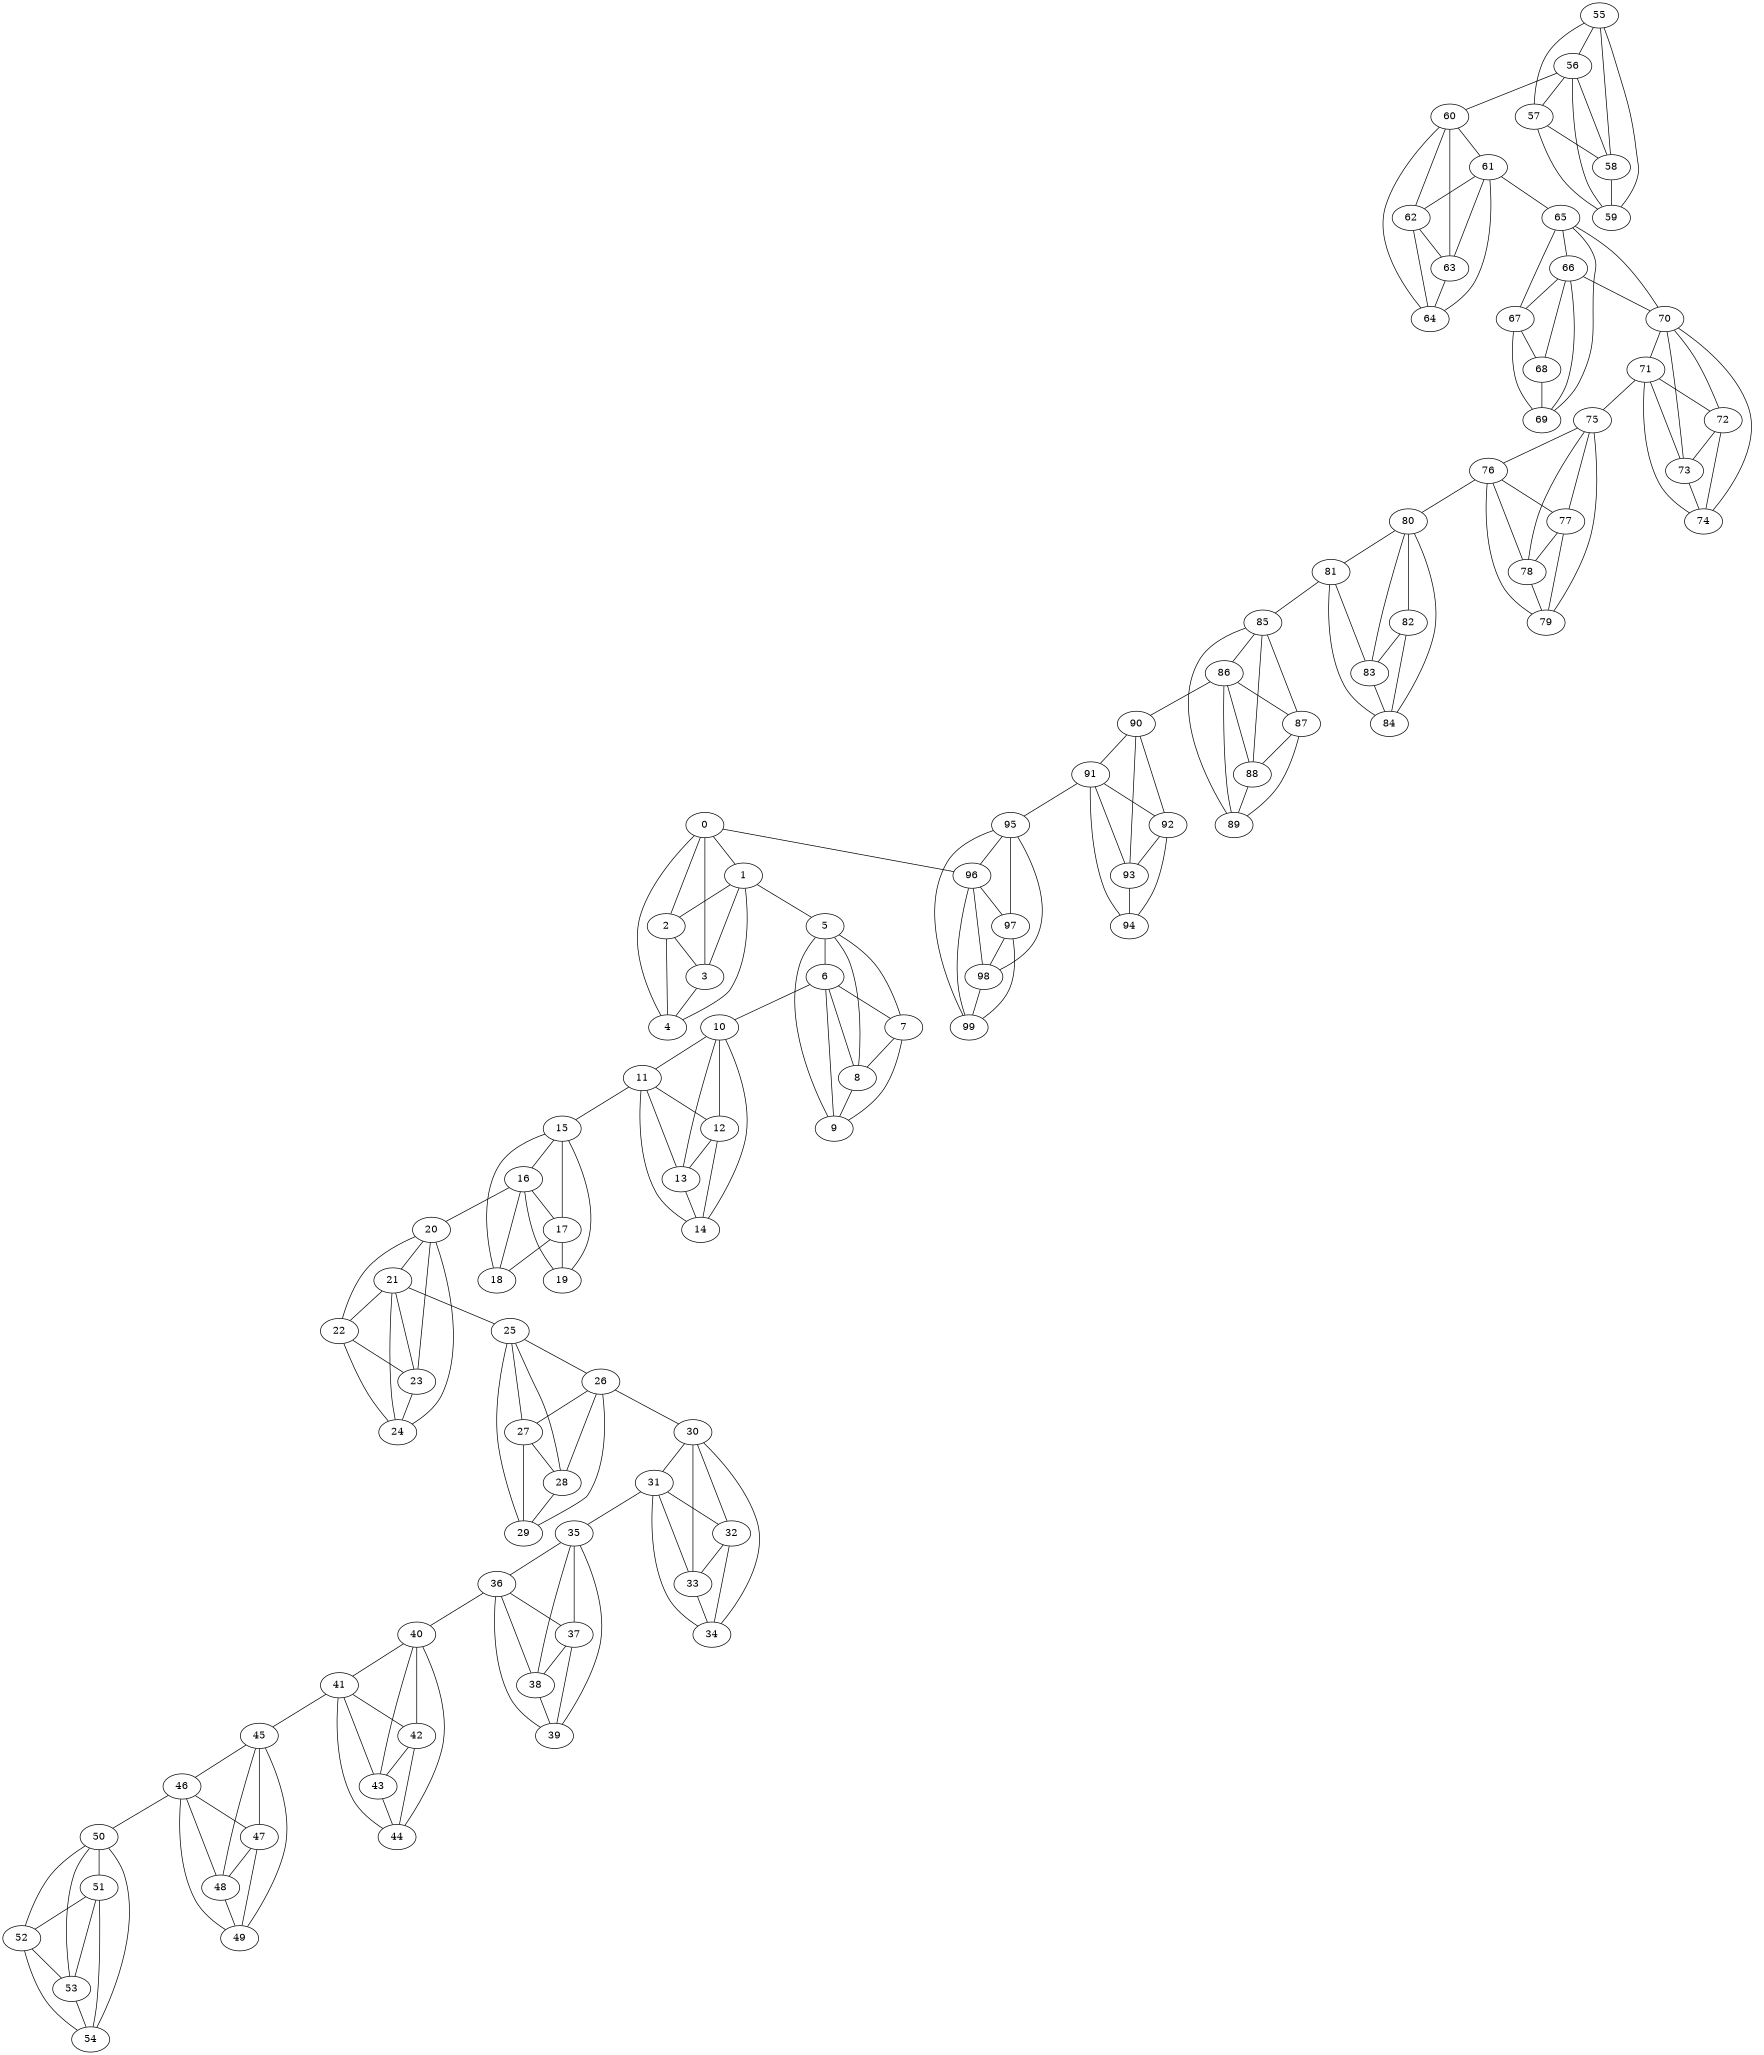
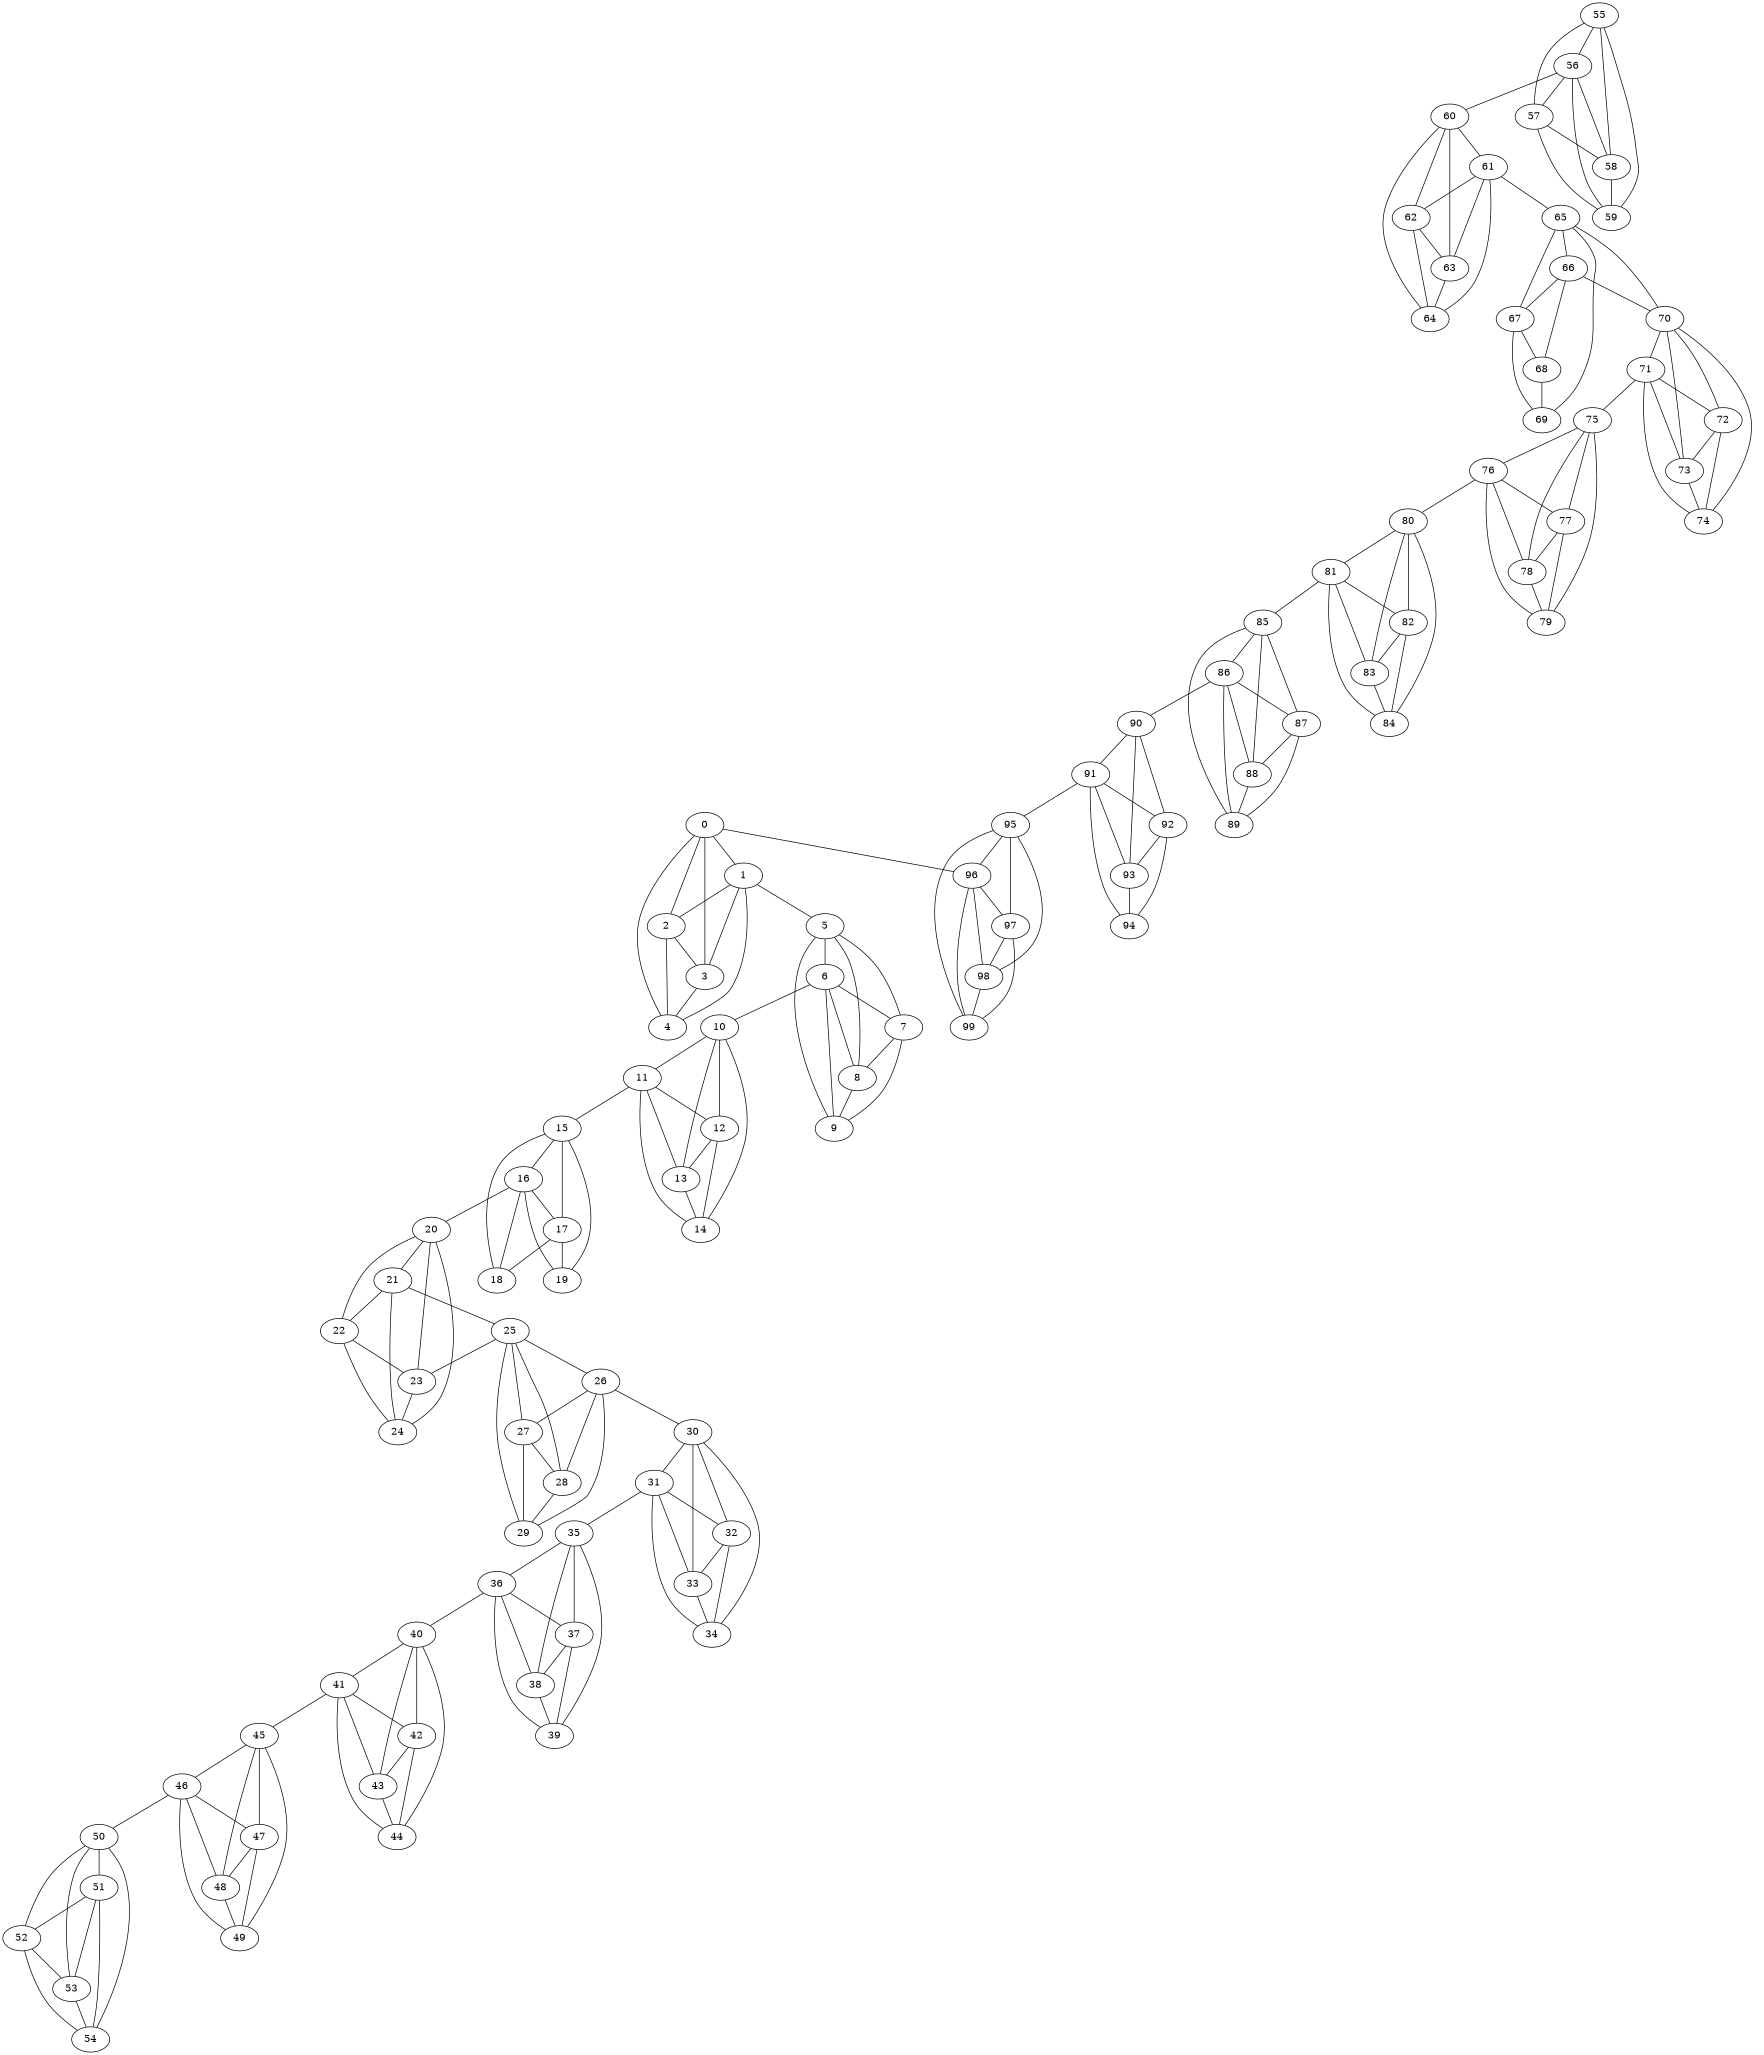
edge "66" -- "69": removed
edge "81" -- "82": added
edge "21" -- "23": now "25" -- "23"
